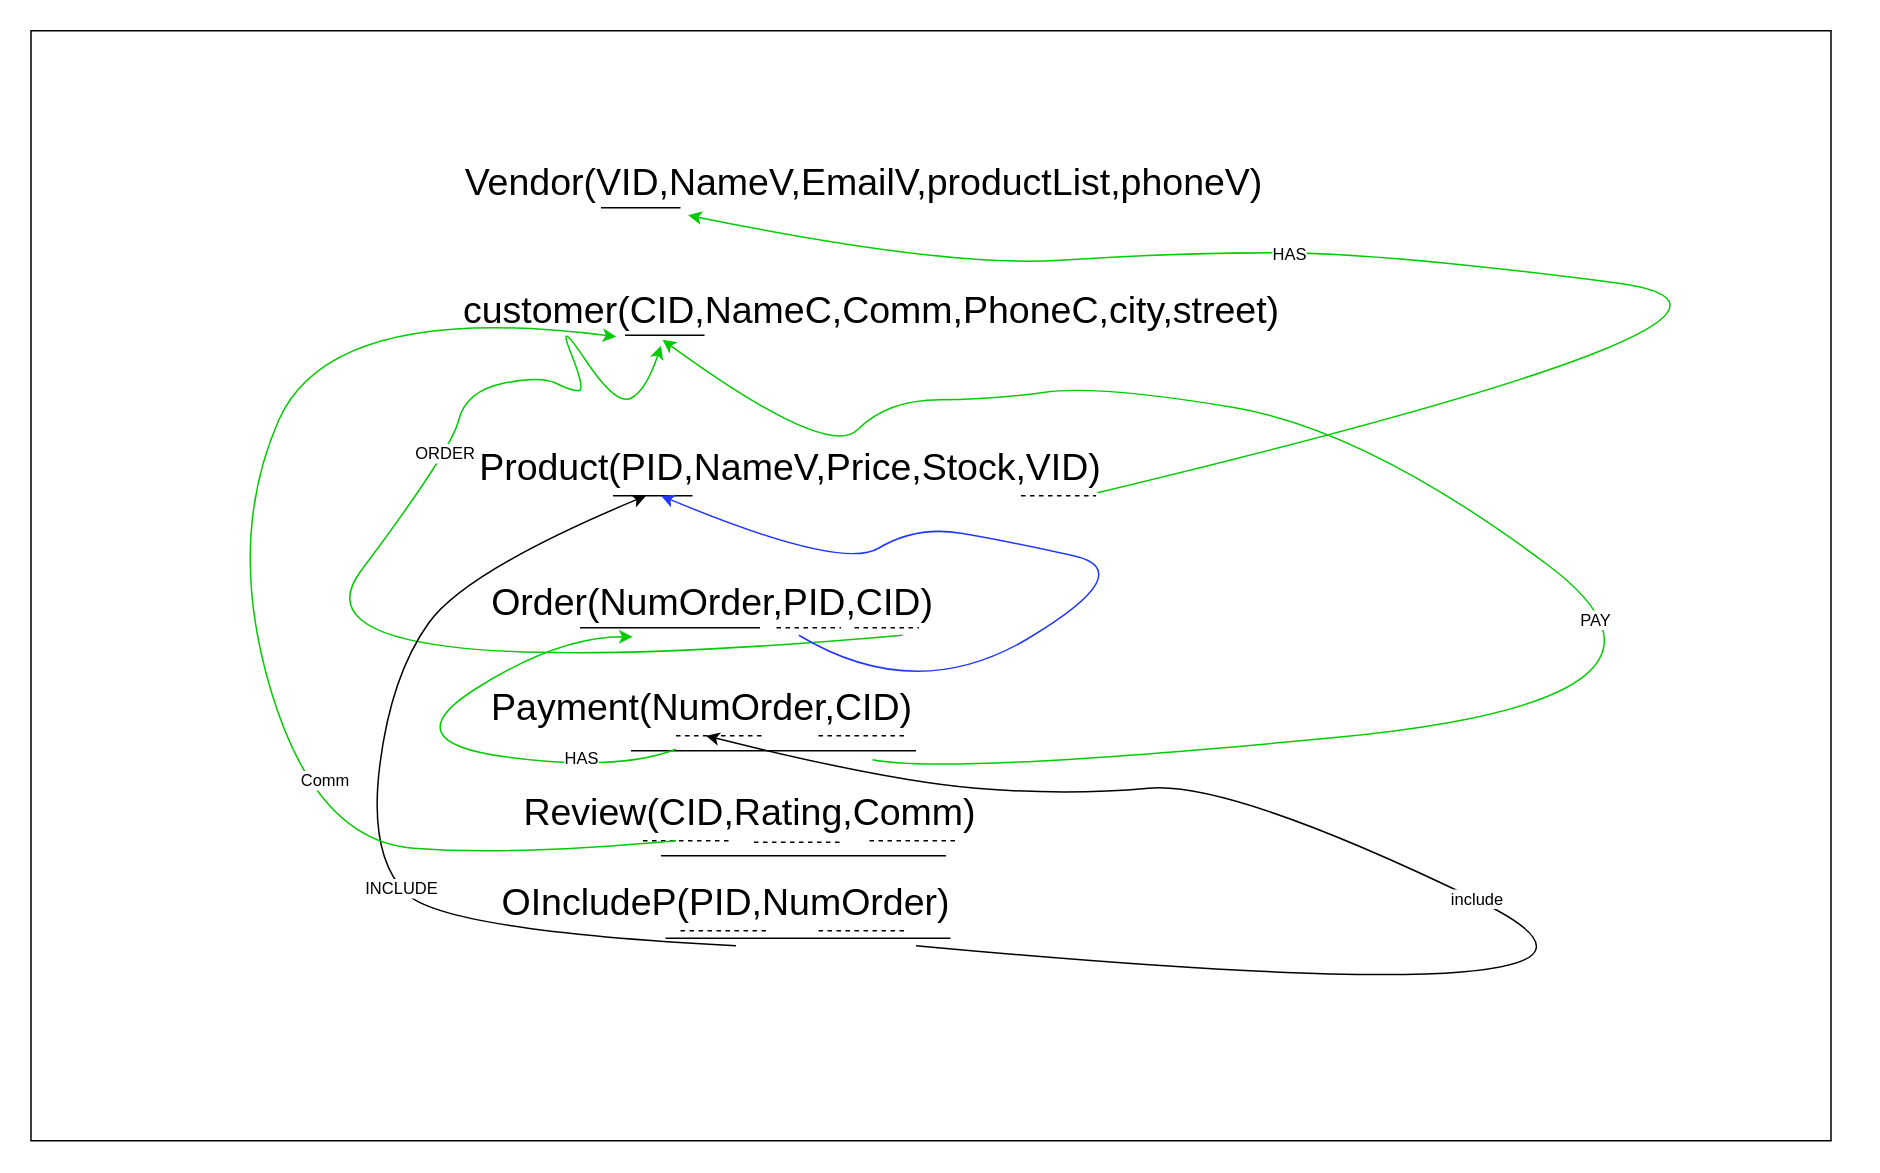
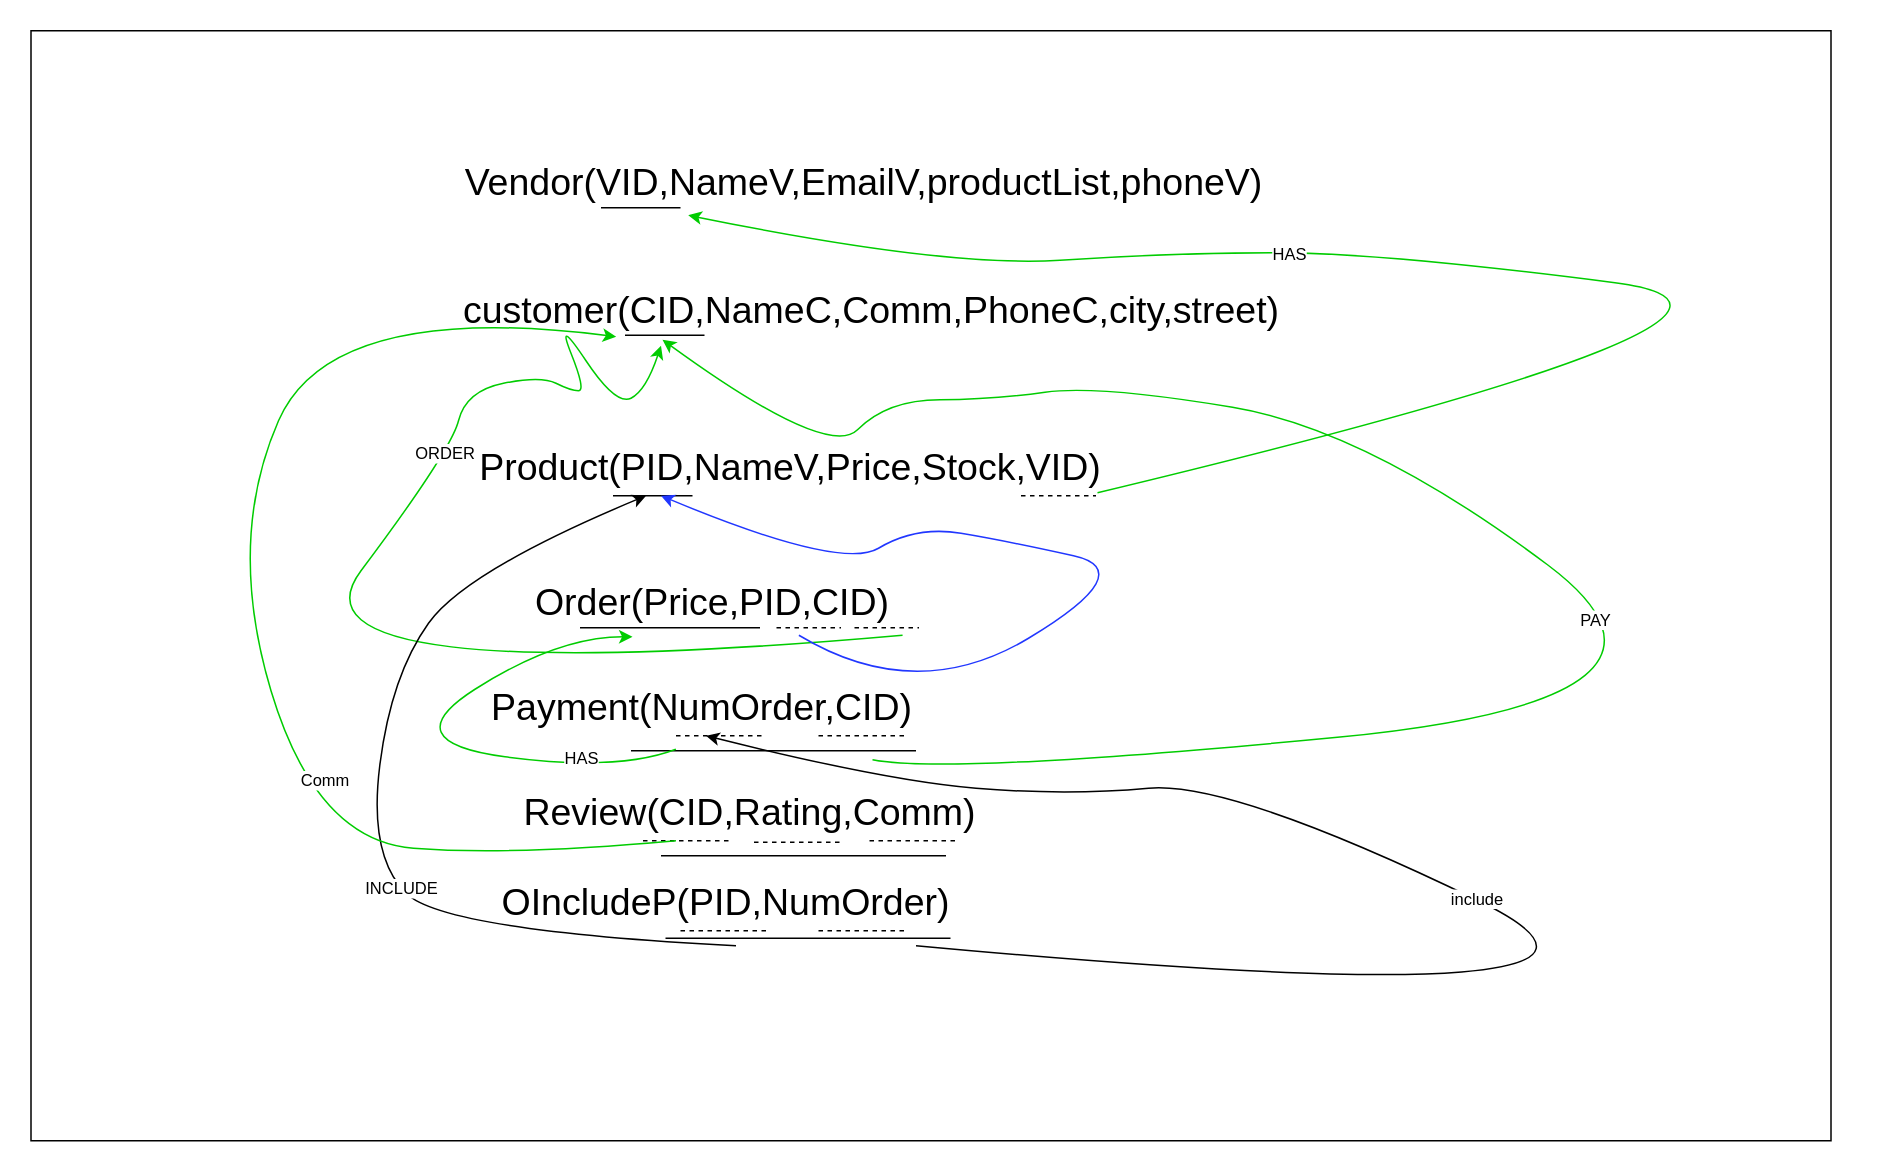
node "Order(NumOrder,PID,CID)": label "Order(NumOrder,PID,CID)" -> "Order(Price,PID,CID)"
